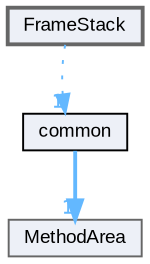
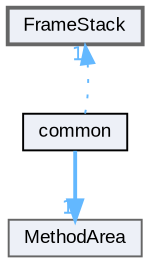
edge "FrameStack" -> "common": reversed
